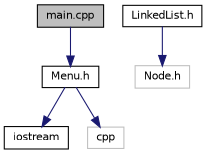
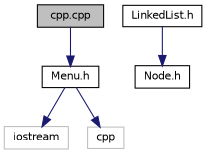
node "main.cpp": label "main.cpp" -> "cpp.cpp"
node "Node.h": color grey75 -> black
node "iostream": color black -> grey75
